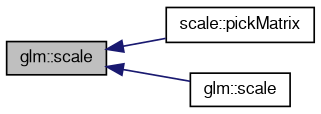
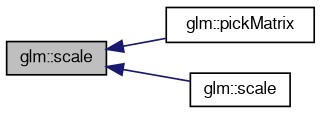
node "scale::pickMatrix": label "scale::pickMatrix" -> "glm::pickMatrix"
